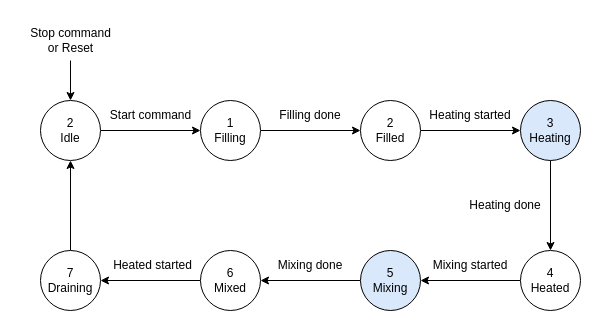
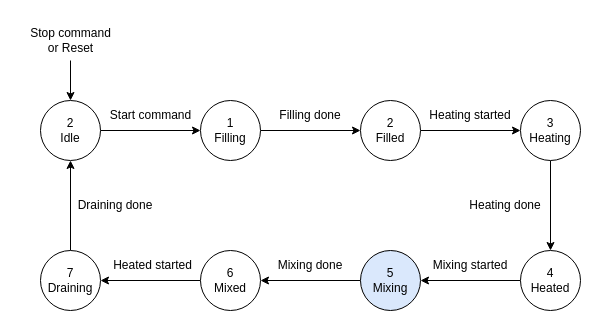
node "3 Heating": fillcolor #dae8fc -> #ffffff
node "Draining done": added
